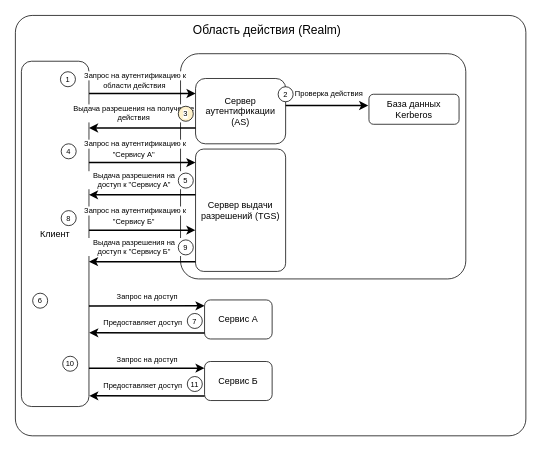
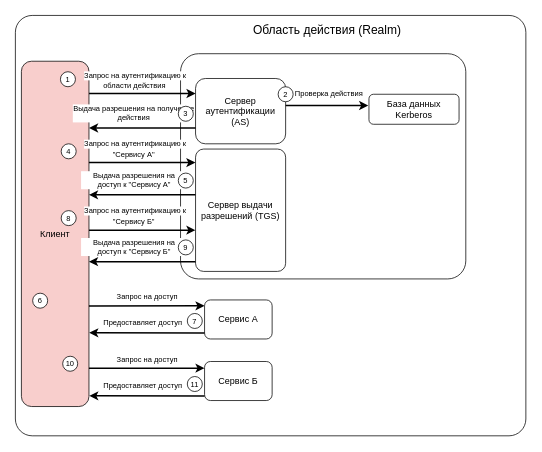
node "Область действия (Realm)": moved (267, 30) -> (327, 30)
node "3": fillcolor #fff2cc -> #ffffff
node "Клиент": fillcolor #ffffff -> #f8cecc
